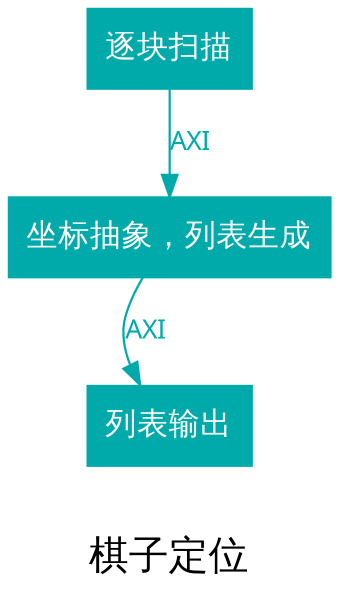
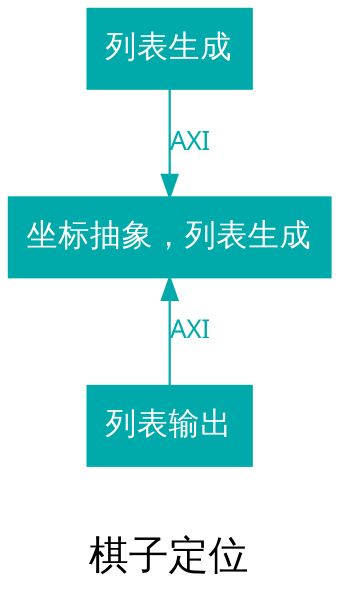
node "逐块扫描": label "逐块扫描" -> "列表生成"
edge "坐标抽象，列表生成" -> "列表输出": reversed
